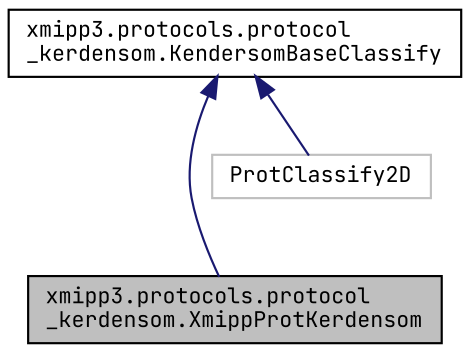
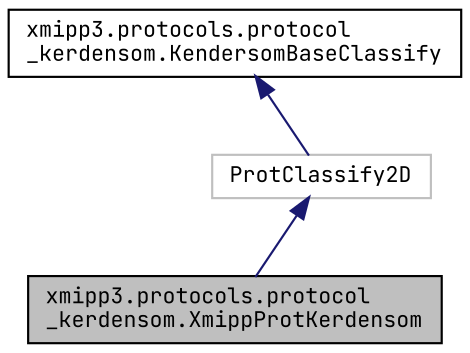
edge "xmipp3.protocols.protocol _kerdensom.XmippProtKerdensom" -> "xmipp3.protocols.protocol _kerdensom.KendersomBaseClassify": now "xmipp3.protocols.protocol _kerdensom.XmippProtKerdensom" -> "ProtClassify2D"
